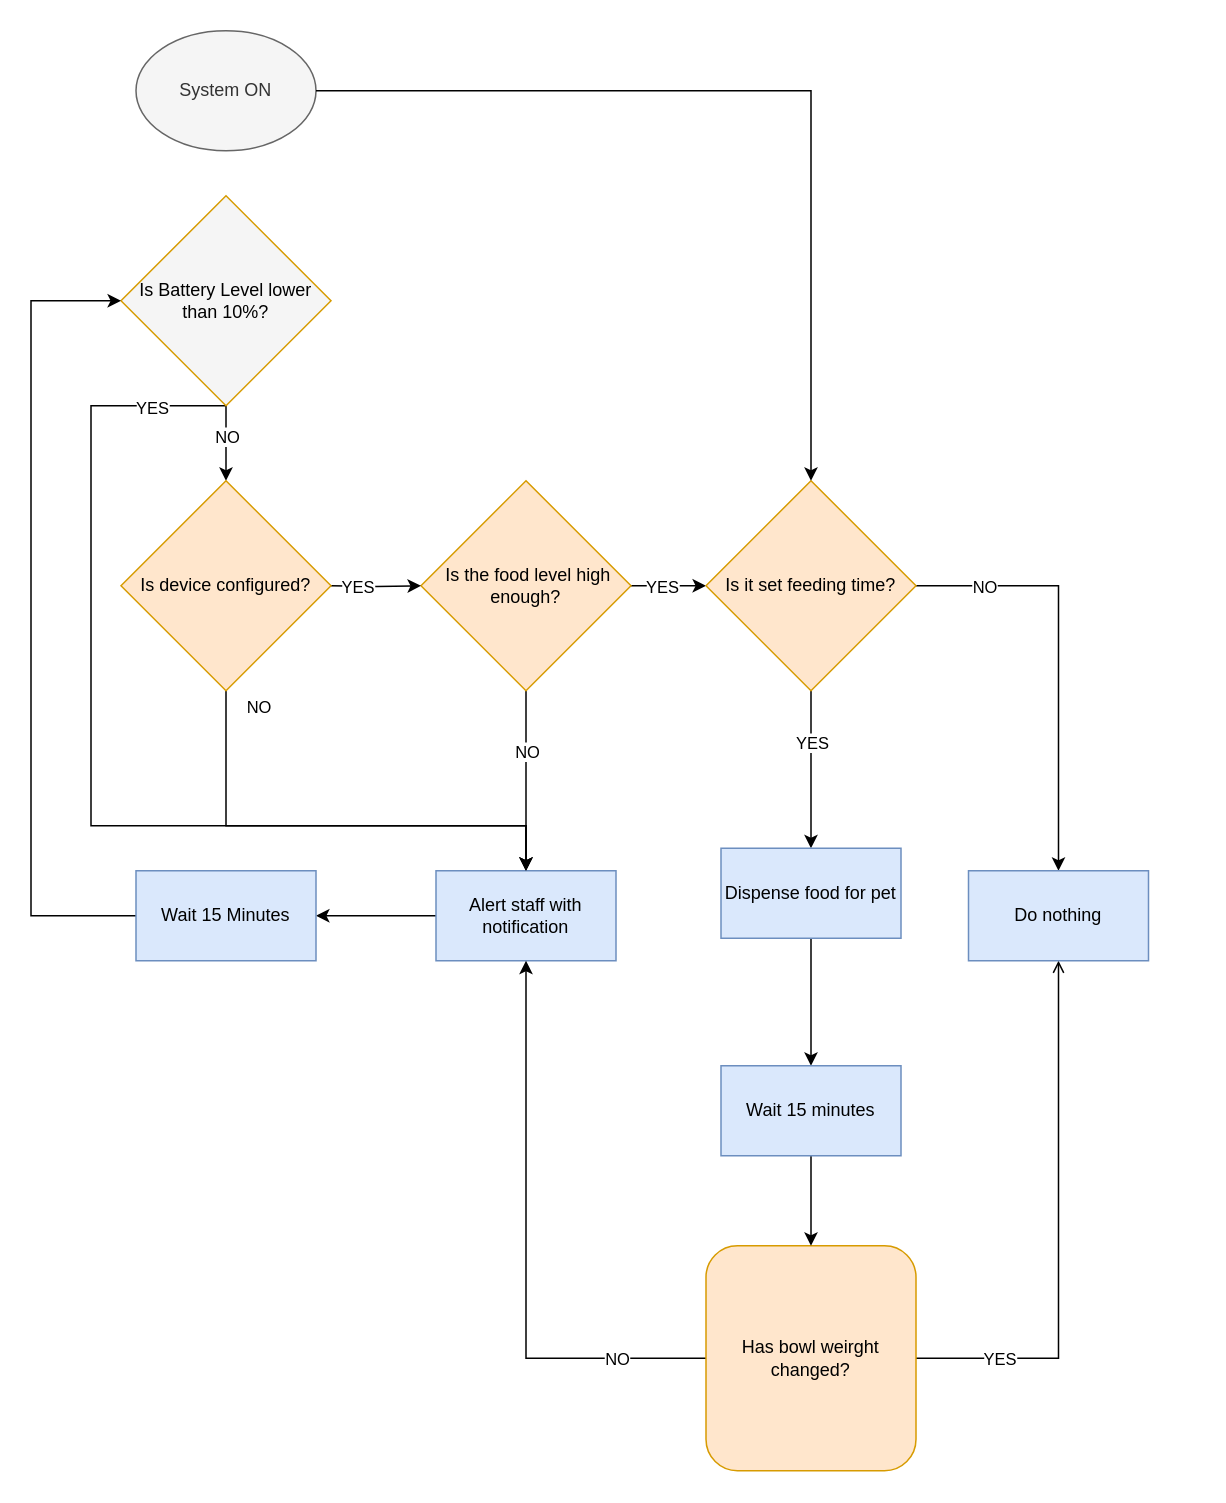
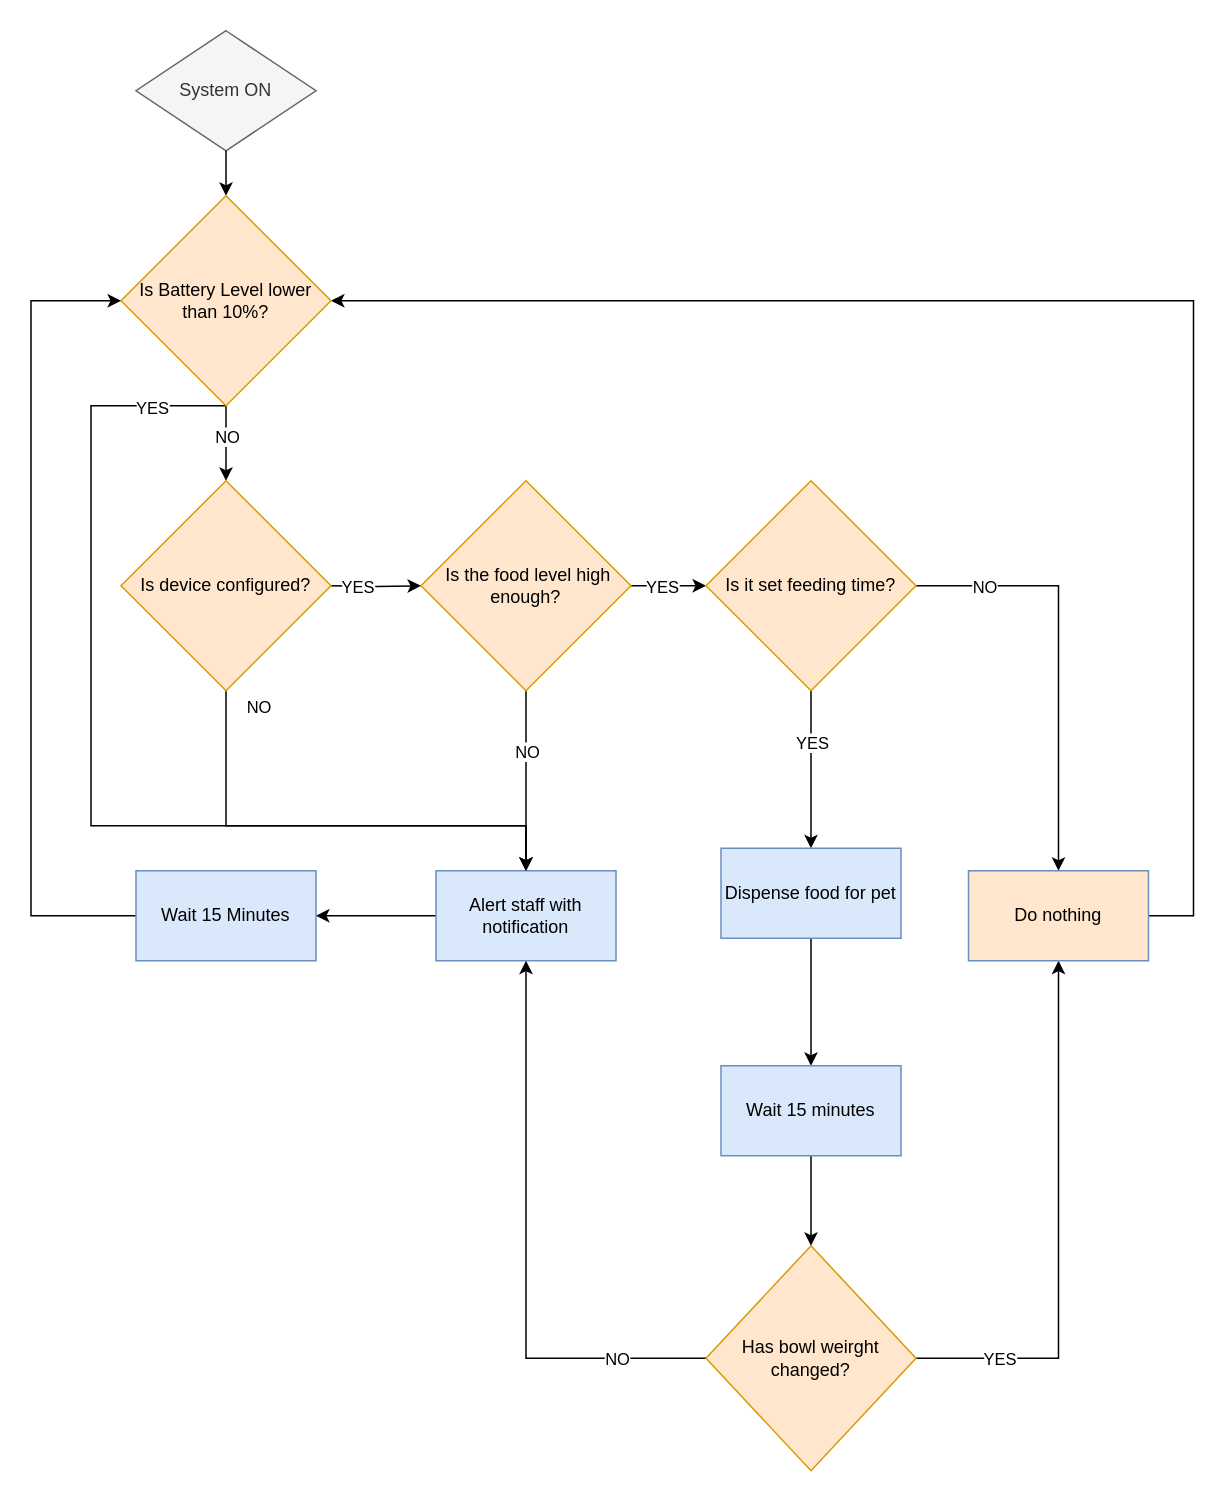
node "System ON": shape ellipse -> diamond
edge "System ON" -> "Is it set feeding time?": now "System ON" -> "Is Battery Level lower than 10%?"
node "Is Battery Level lower than 10%?": fillcolor #f5f5f5 -> #ffe6cc
edge "Do nothing" -> "Is Battery Level lower than 10%?": added
node "Do nothing": fillcolor #dae8fc -> #ffe6cc
edge "Has bowl weirght changed?" -> "Do nothing": arrowhead open -> classic
node "Has bowl weirght changed?": shape rounded rectangle -> diamond
